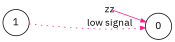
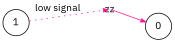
edge "1" -> "0": now "1" -> "zz"
